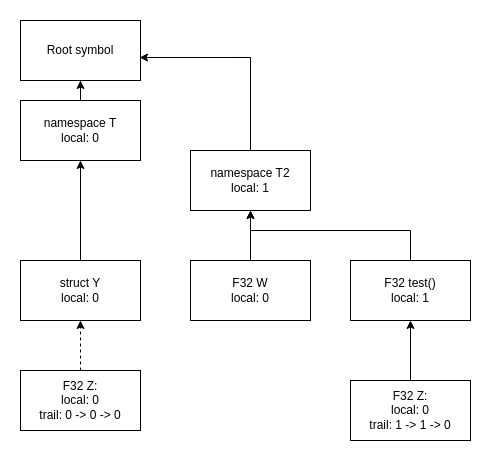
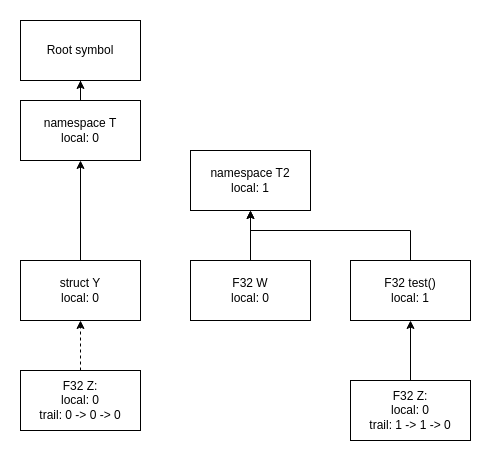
edge "namespace T2 local: 1" -> "Root symbol": removed
